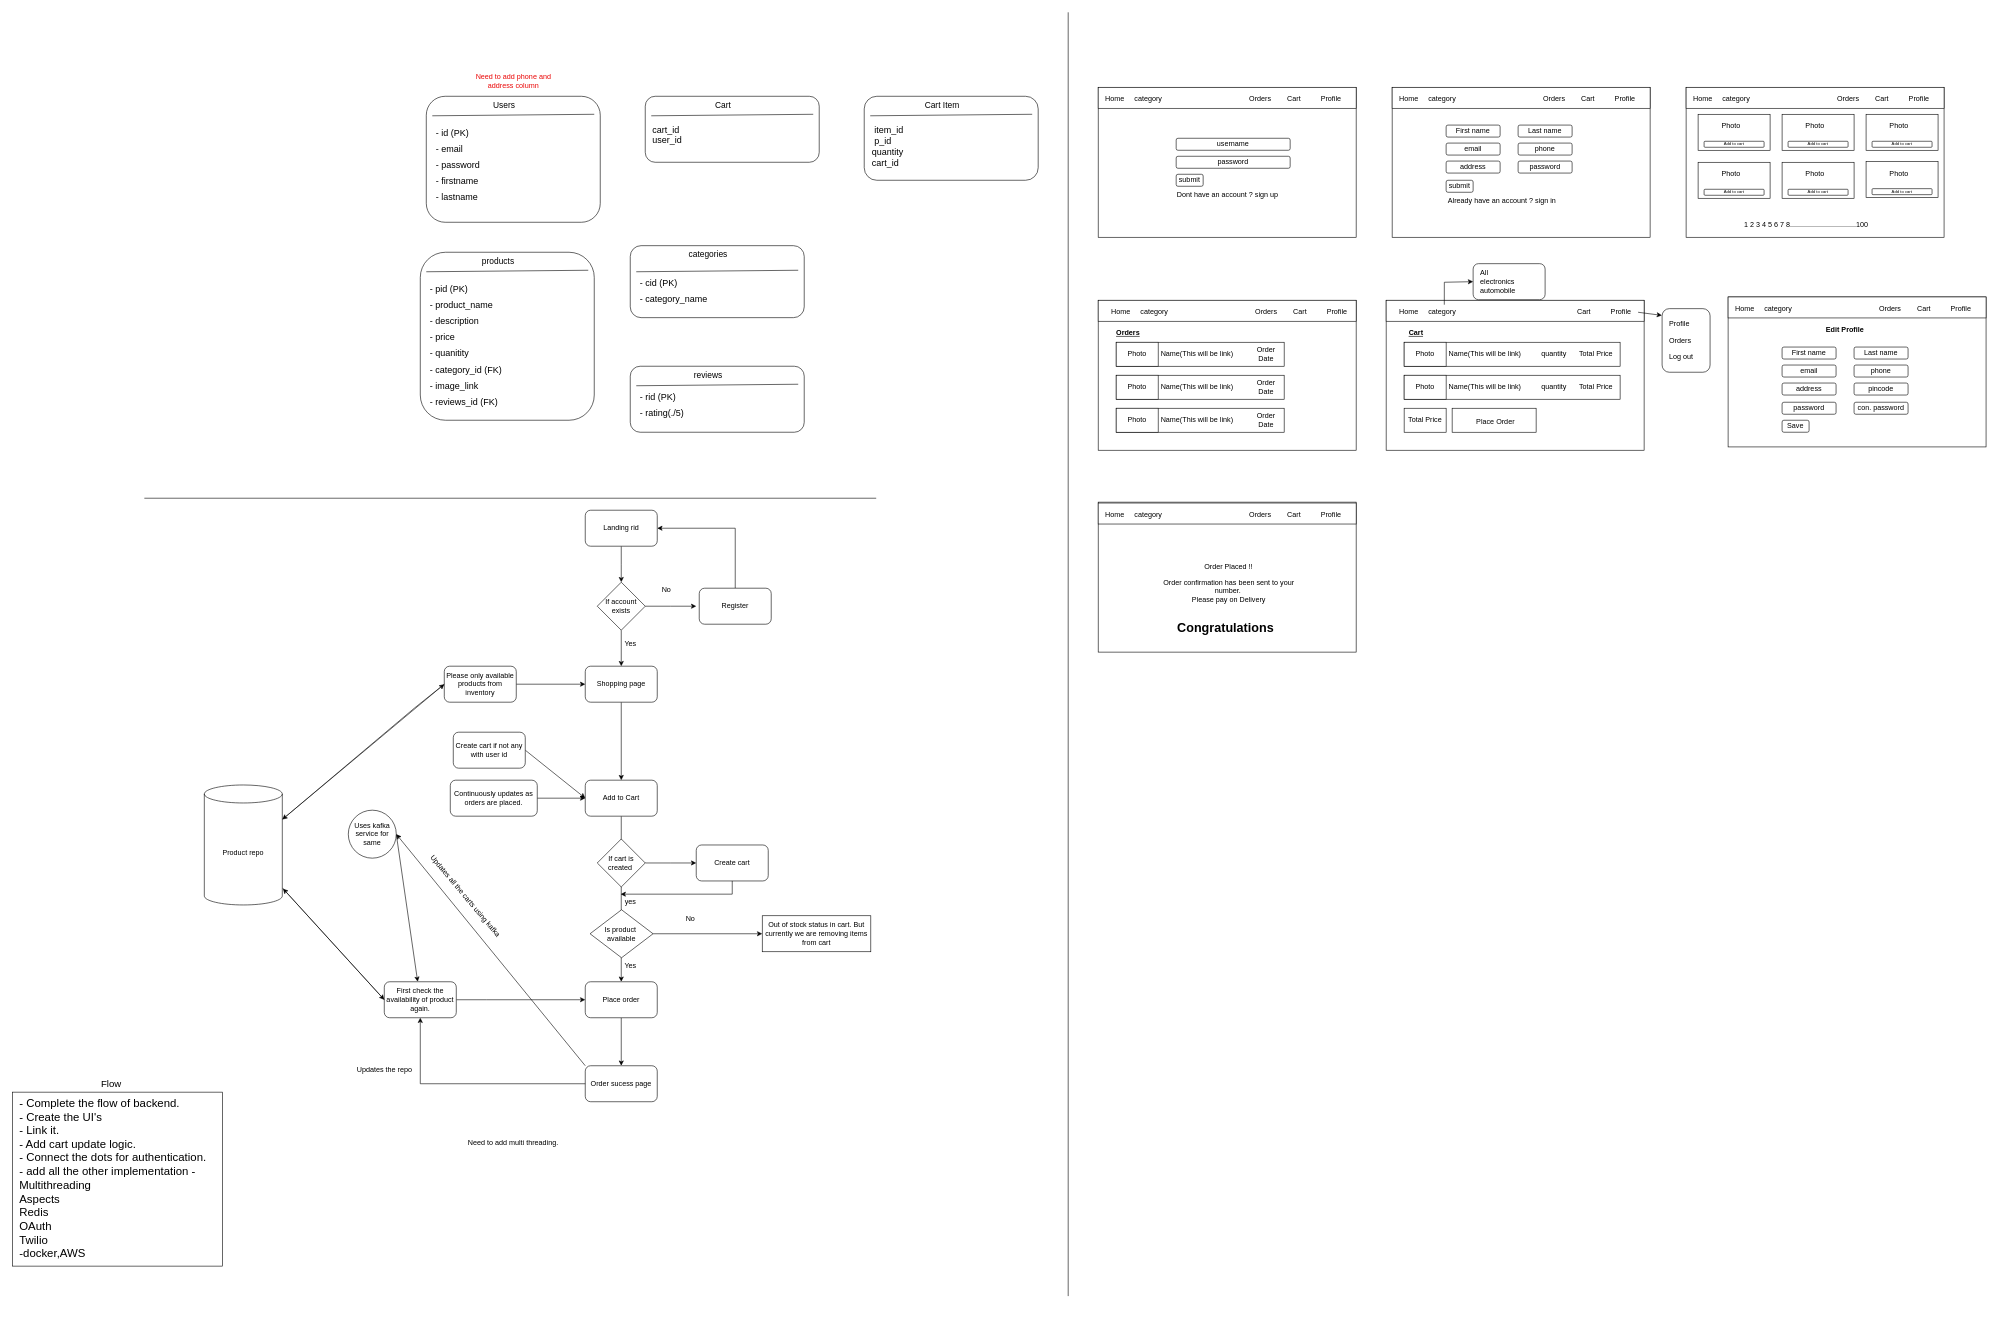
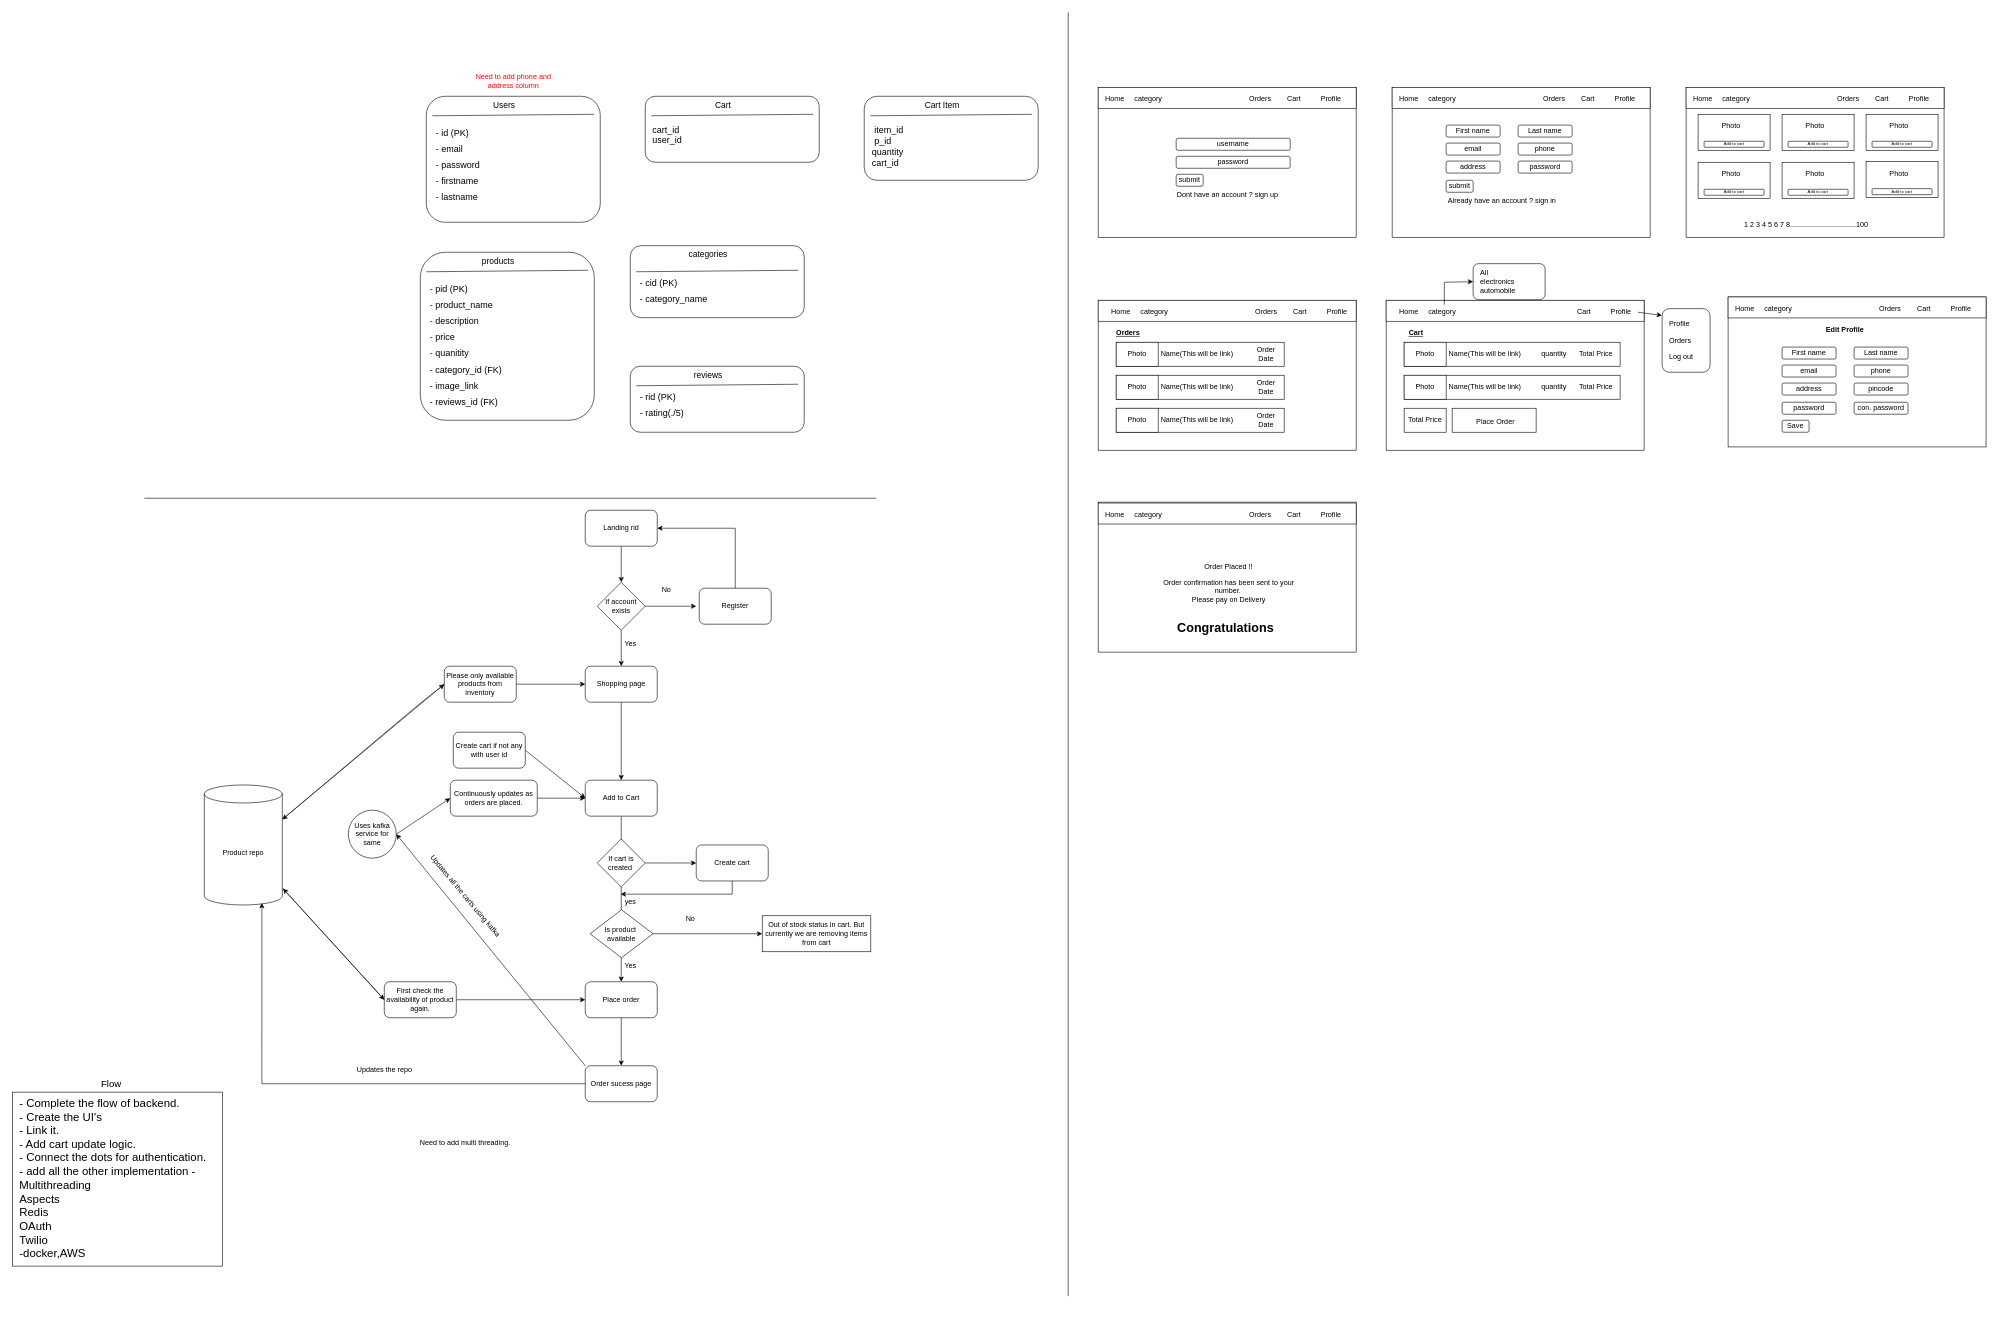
edge "Uses kafka service for same" -> "First check the availability of product again.": now "Uses kafka service for same" -> "Continuously updates as orders are placed."
edge "Order sucess page" -> "First check the availability of product again.": now "Order sucess page" -> "Product repo"
node "Need to add multi threading.": moved (513, 1143) -> (465, 1143)
